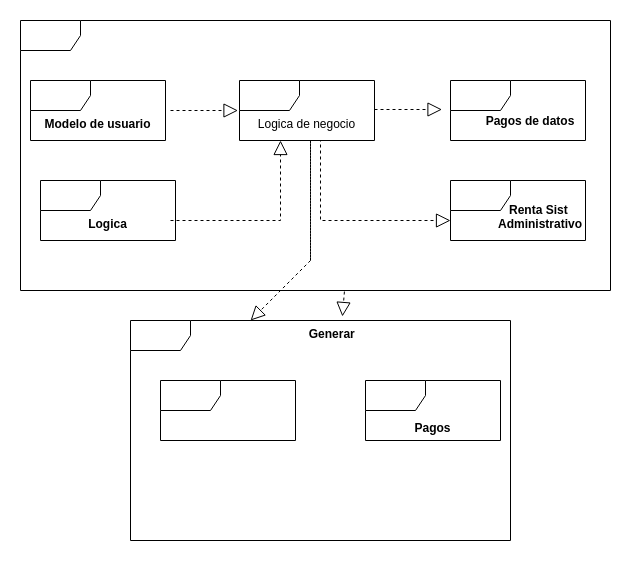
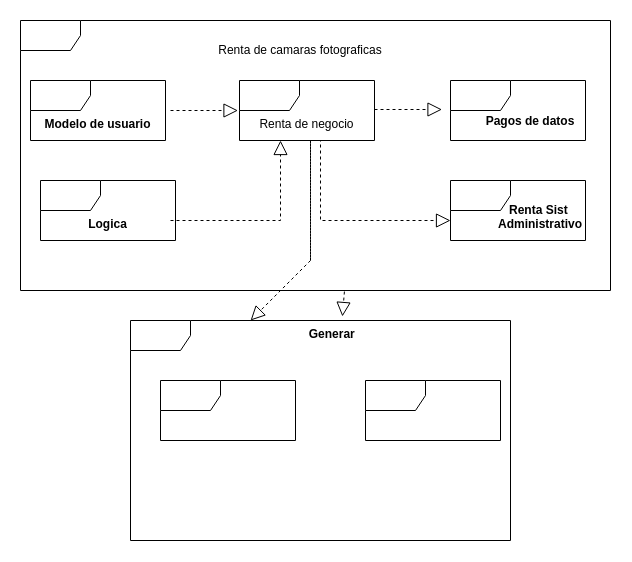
node "Renta de camaras fotograficas": added
node "Logica de negocio": label "Logica de negocio" -> "Renta de negocio"
node "Pagos": removed
